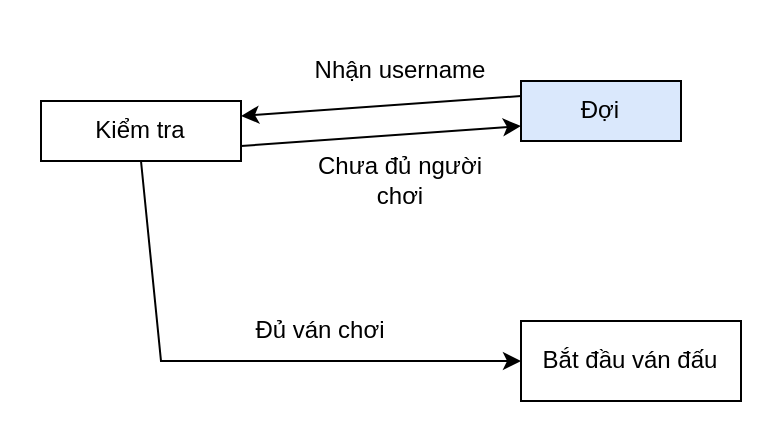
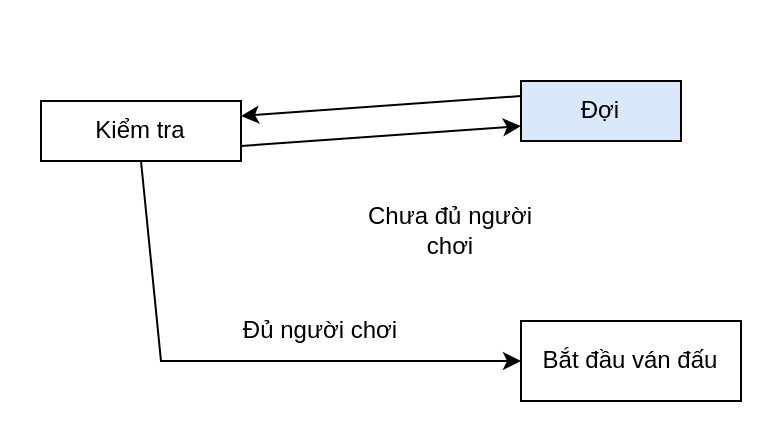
node "Nhận username": removed
node "Chưa đủ người chơi": moved (401, 181) -> (451, 231)
node "Đủ ván chơi": label "Đủ ván chơi" -> "Đủ người chơi"
